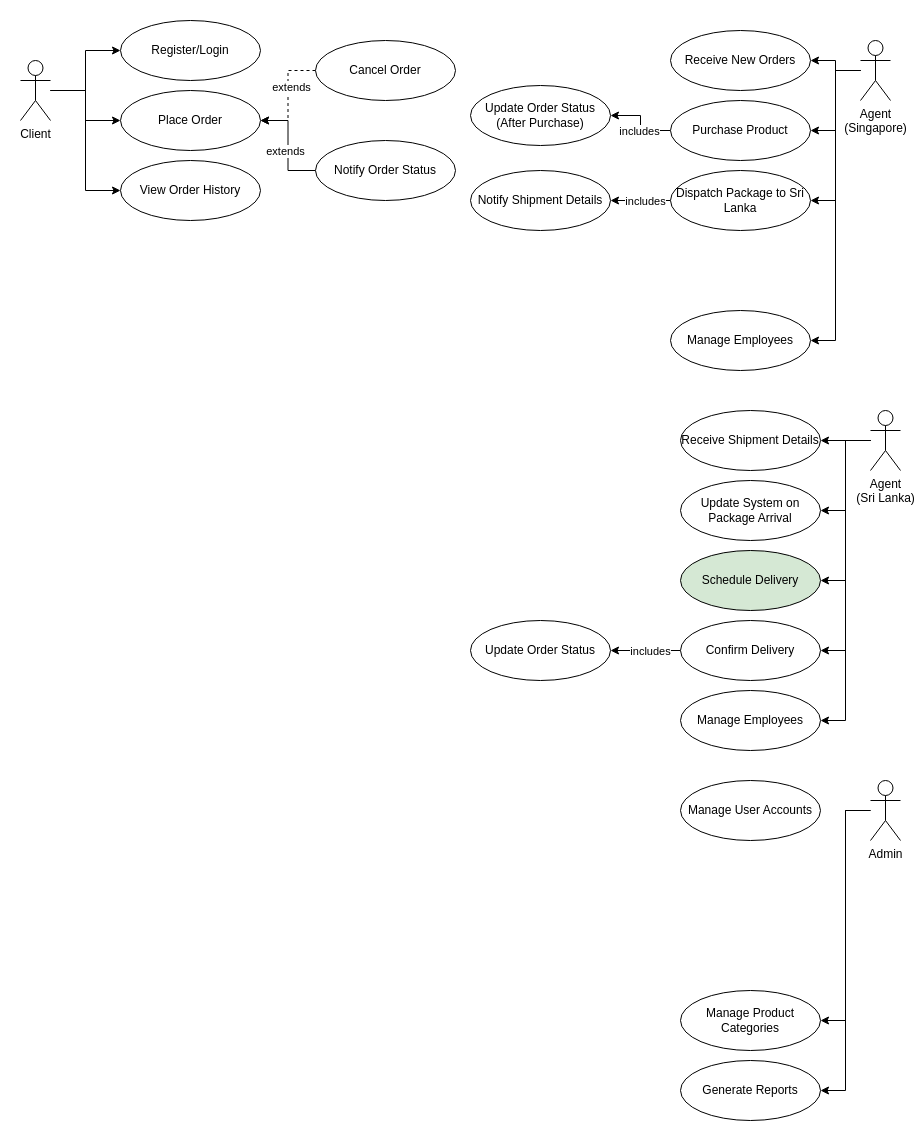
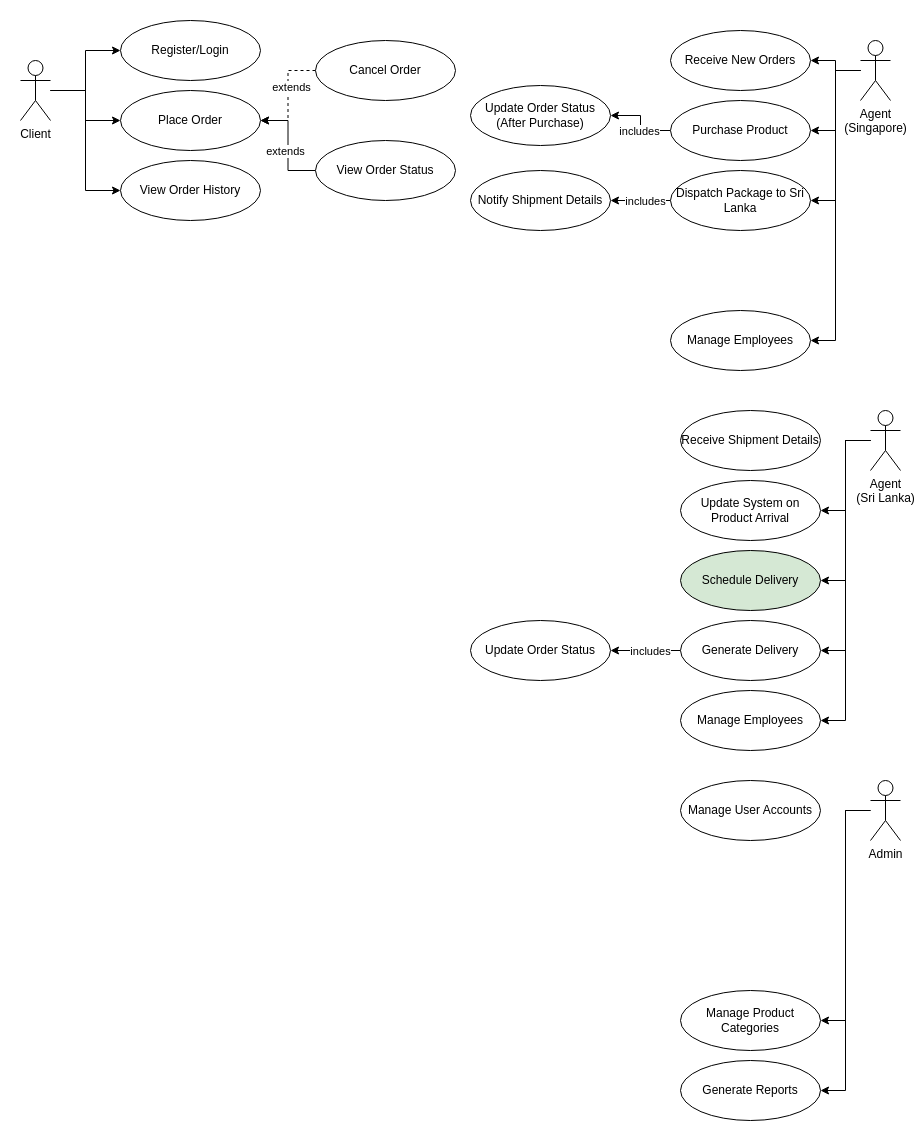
node "Notify Order Status": label "Notify Order Status" -> "View Order Status"
edge "Agent (Sri Lanka)" -> "Receive Shipment Details": removed
node "Update System on Package Arrival": label "Update System on Package Arrival" -> "Update System on Product Arrival"
node "Confirm Delivery": label "Confirm Delivery" -> "Generate Delivery"
